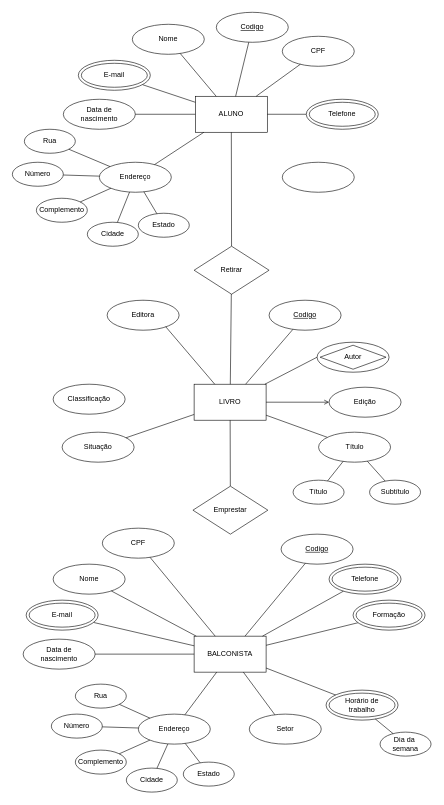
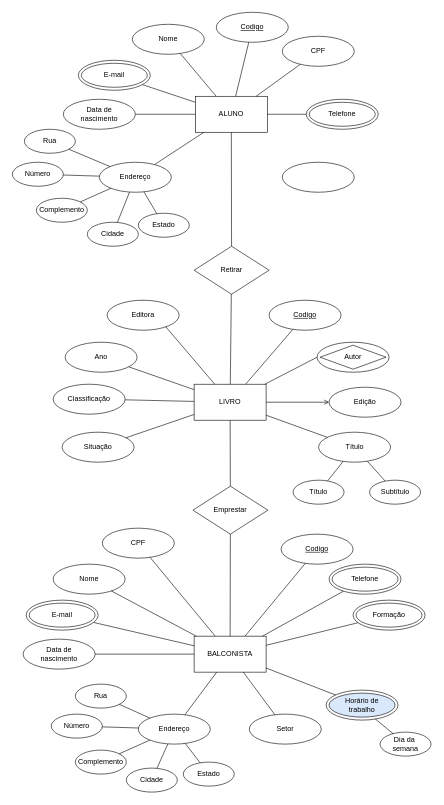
node "Ano": added
edge "Ano" -- "LIVRO": added
edge "Classificação" -- "LIVRO": added
edge "Emprestar" -- "BALCONISTA": added
node "Horário de trabalho": fillcolor #ffffff -> #dae8fc
